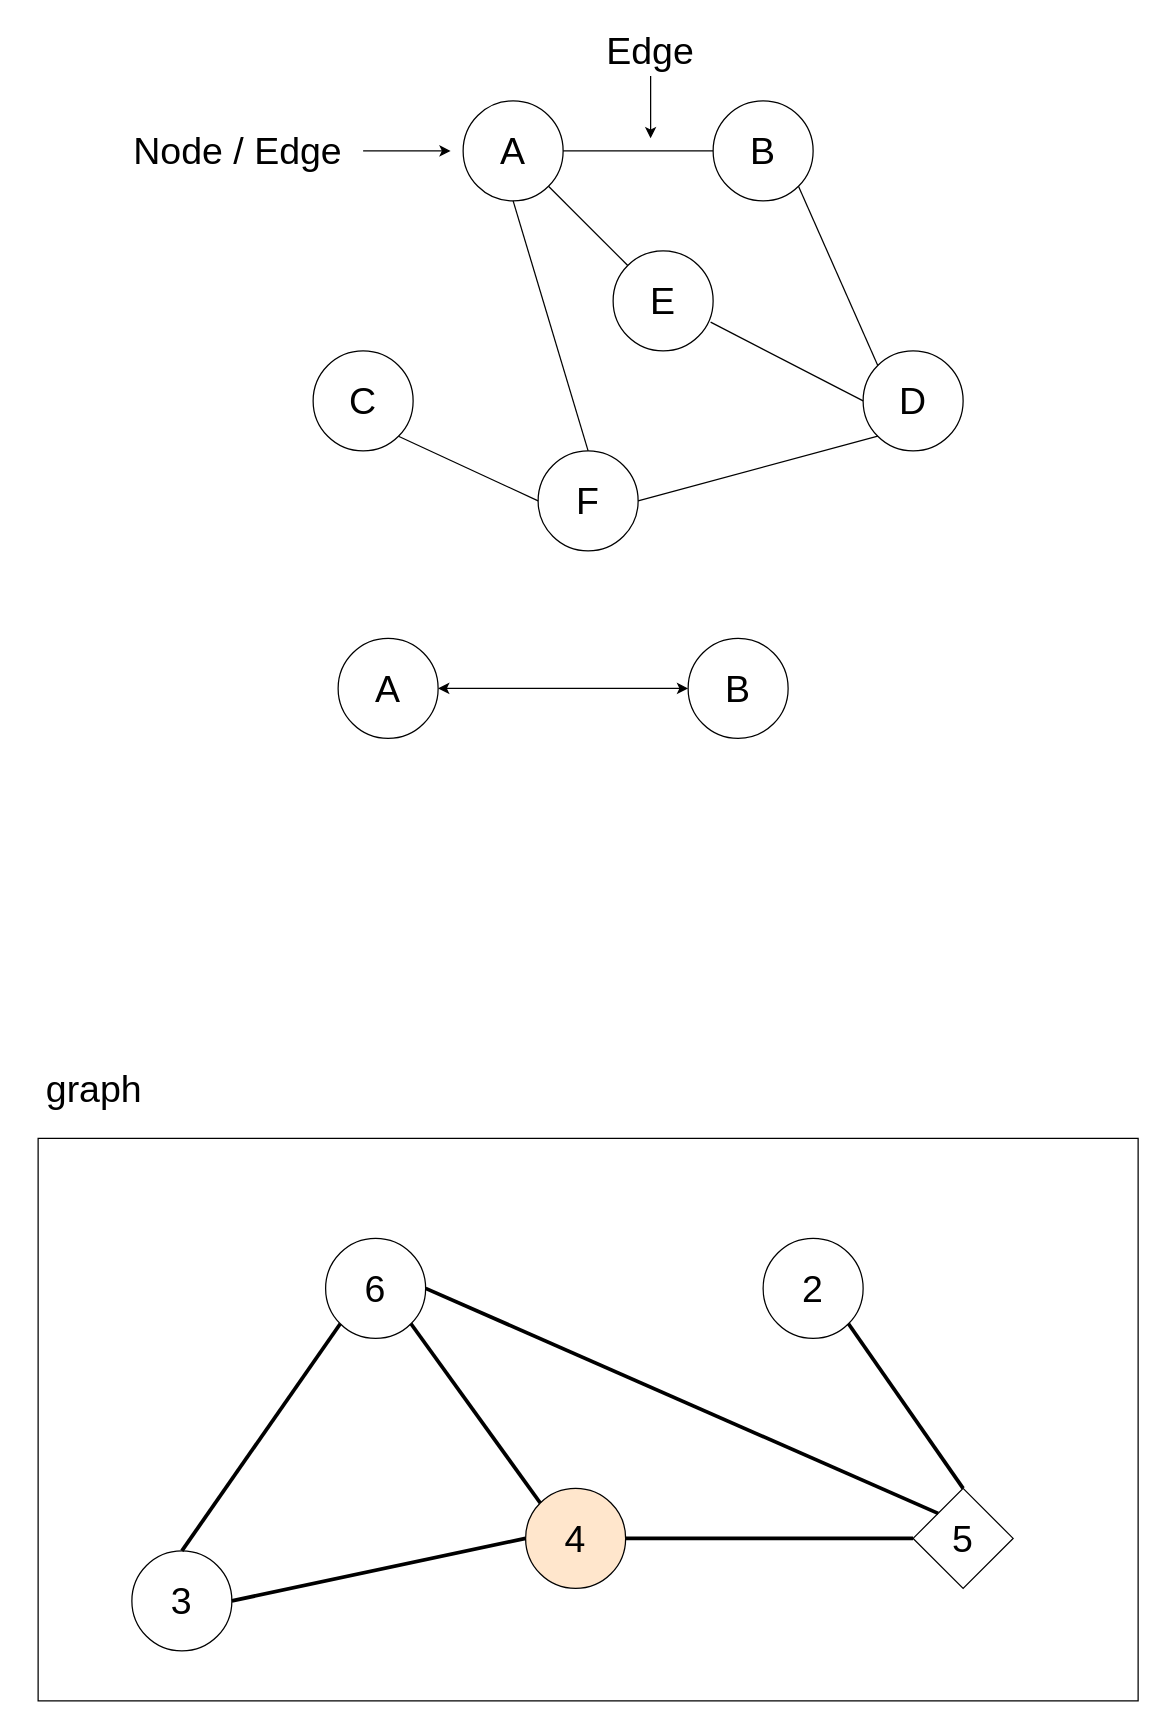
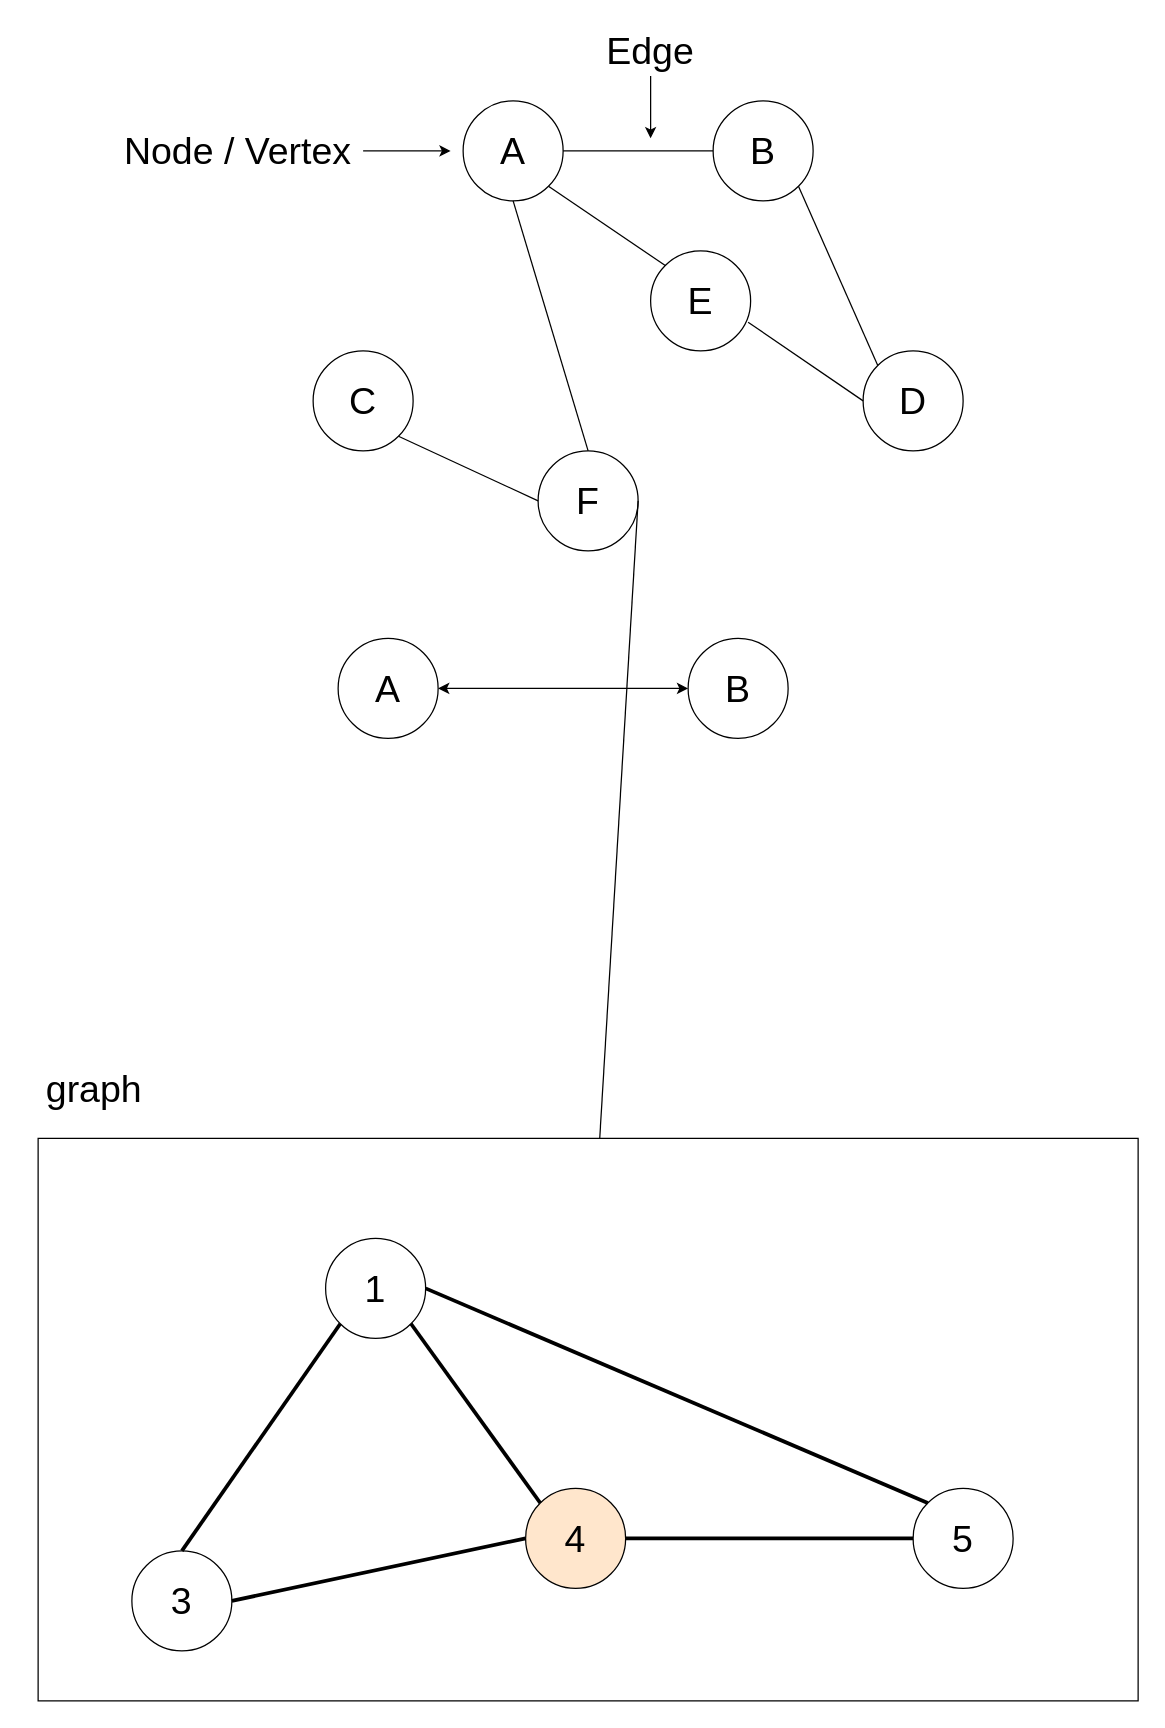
node "Node / Edge": label "Node / Edge" -> "Node / Vertex"
node "E": moved (663, 301) -> (701, 301)
edge "D" -- "F": now "4" -- "F"
node "6": label "6" -> "1"
node "2": removed
edge "2" -- "5": removed
node "5": shape diamond -> ellipse
